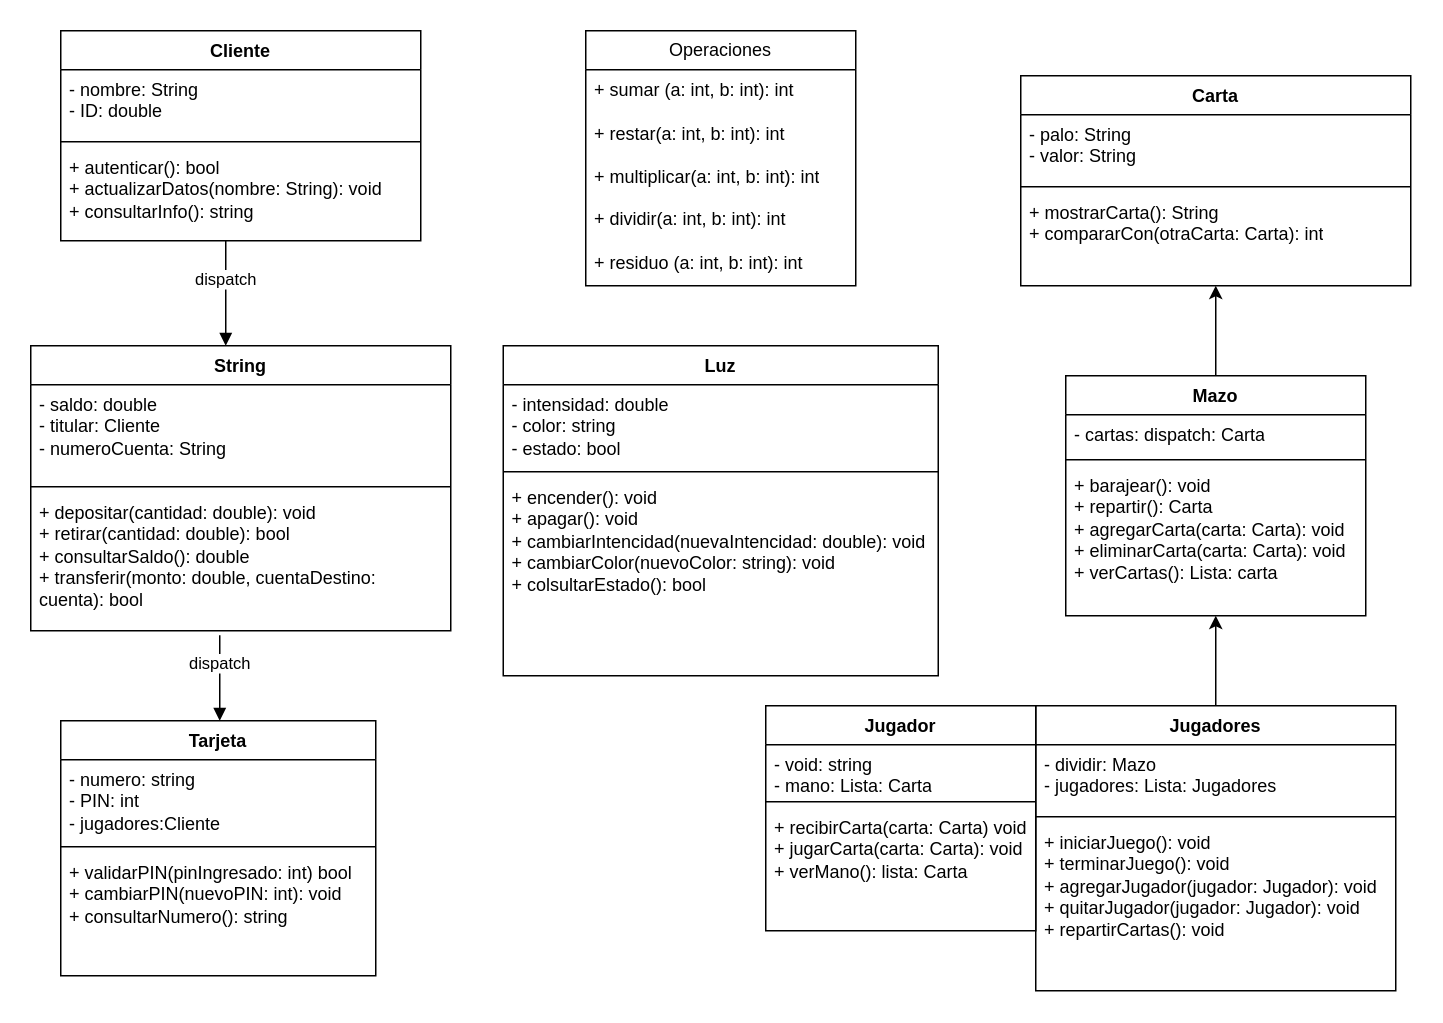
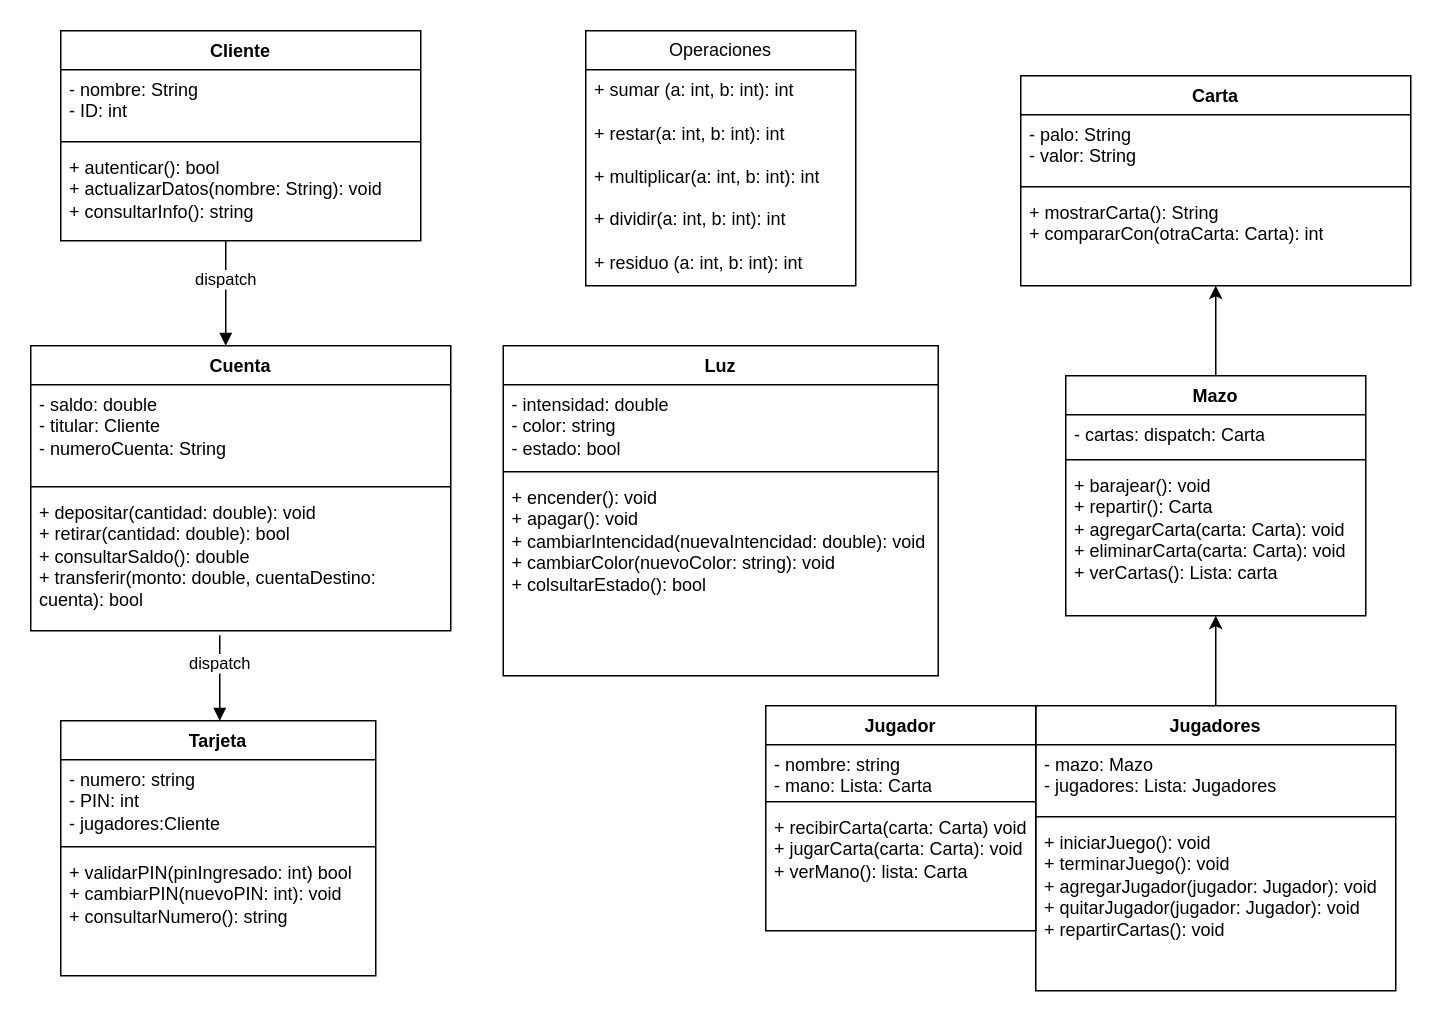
node "- nombre: String - ID: double": label "- nombre: String - ID: double" -> "- nombre: String - ID: int"
node "String": label "String" -> "Cuenta"
node "- void: string - mano: Lista: Carta": label "- void: string - mano: Lista: Carta" -> "- nombre: string - mano: Lista: Carta"
node "- dividir: Mazo - jugadores: Lista: Jugadores": label "- dividir: Mazo - jugadores: Lista: Jugadores" -> "- mazo: Mazo - jugadores: Lista: Jugadores"
